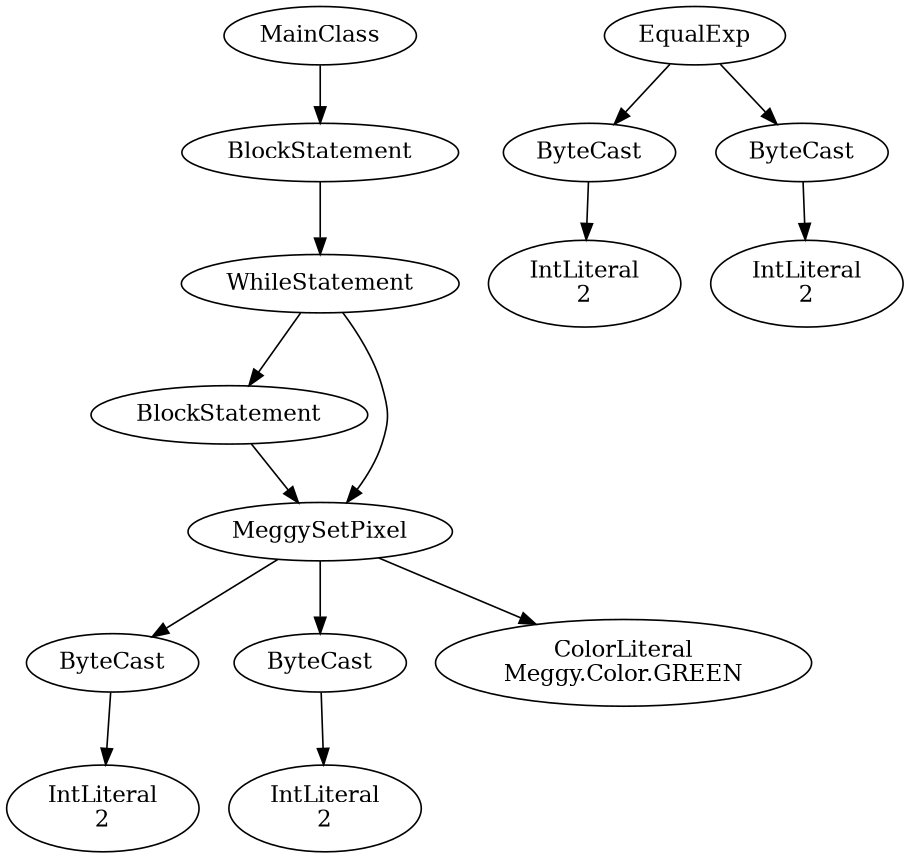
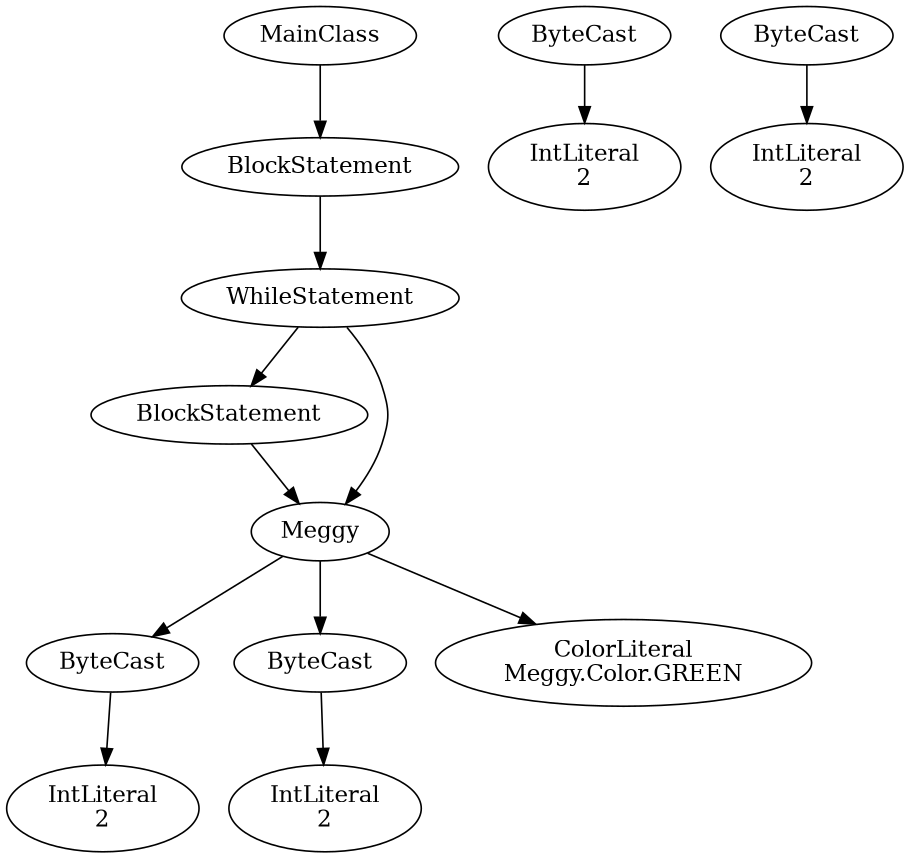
node "EqualExp": removed
node "MeggySetPixel": label "MeggySetPixel" -> "Meggy"
